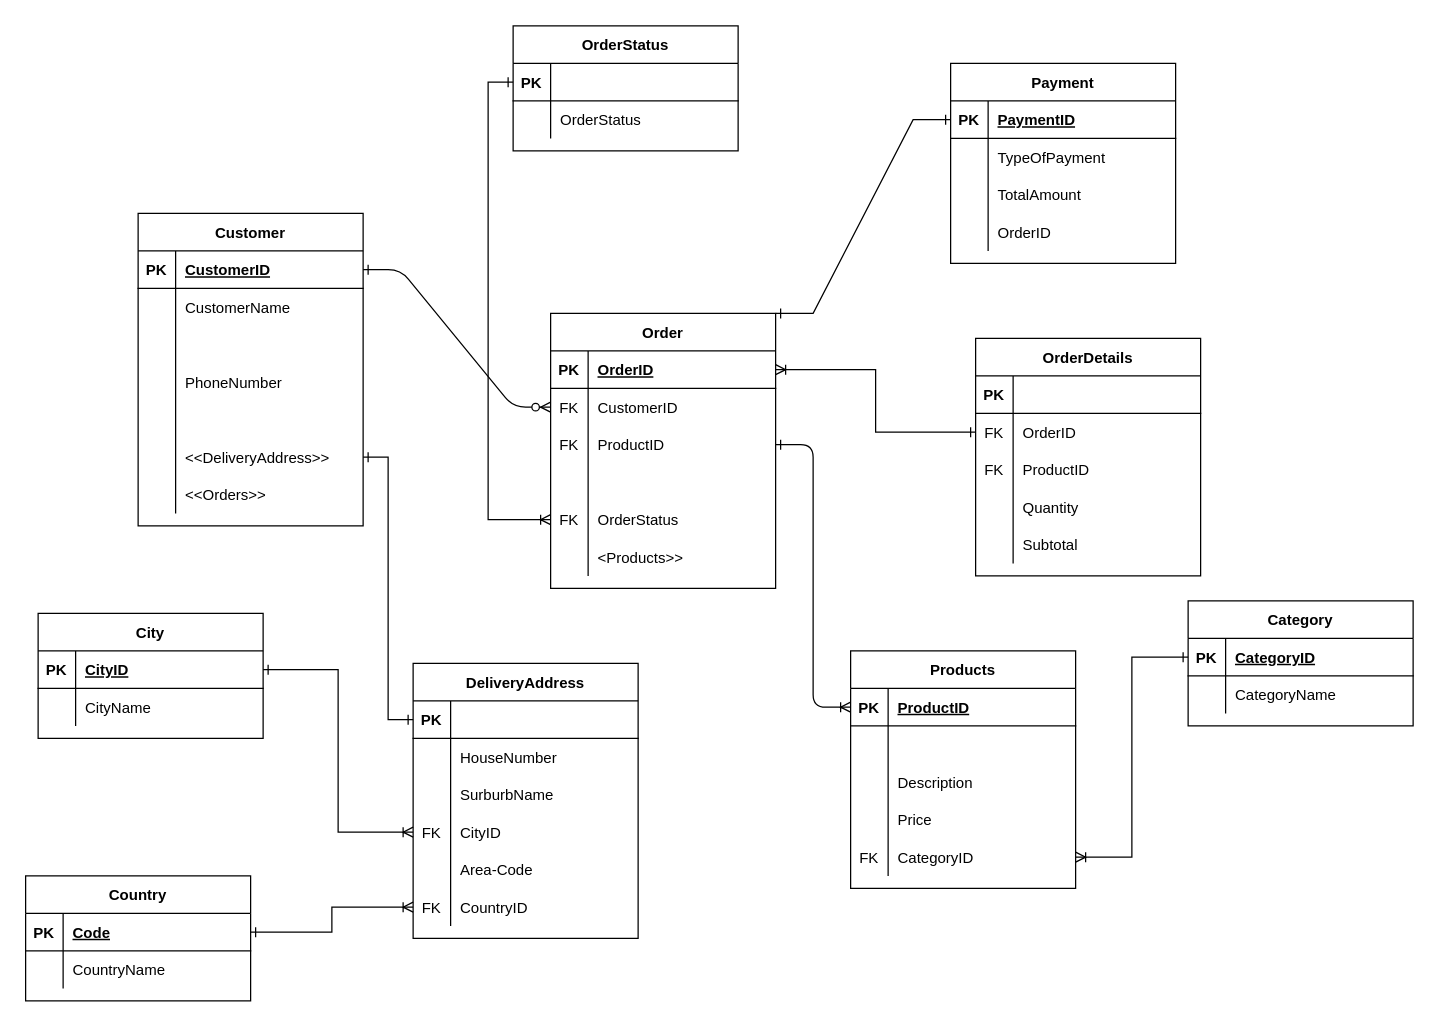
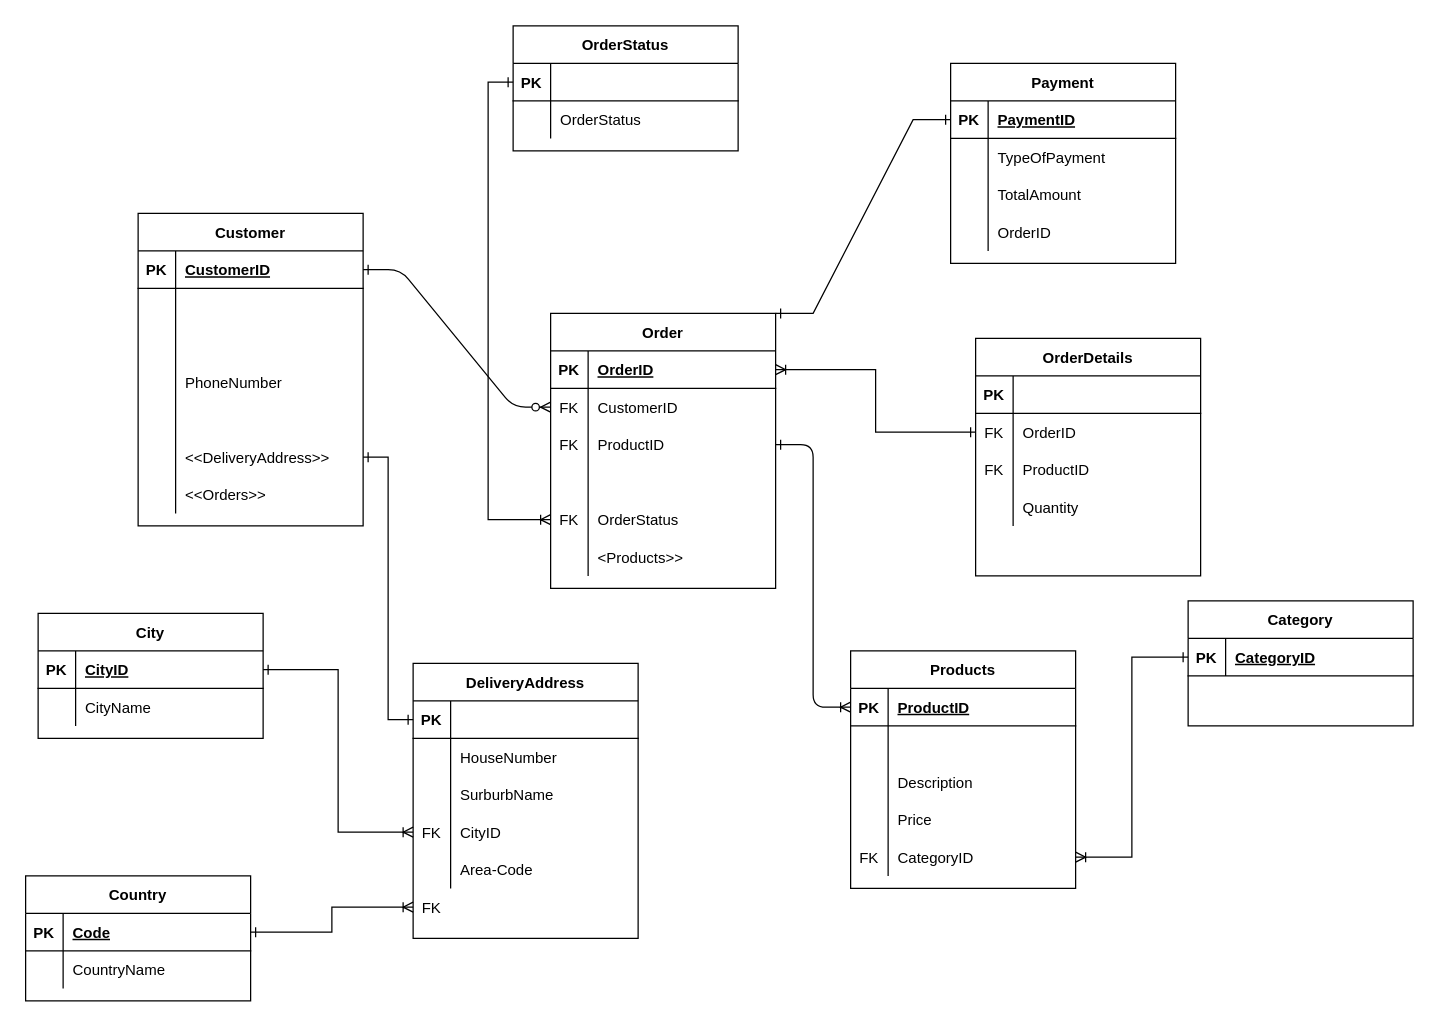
node "CustomerName": removed
node "Subtotal": removed
node "CategoryName": removed
node "CountryID": removed
